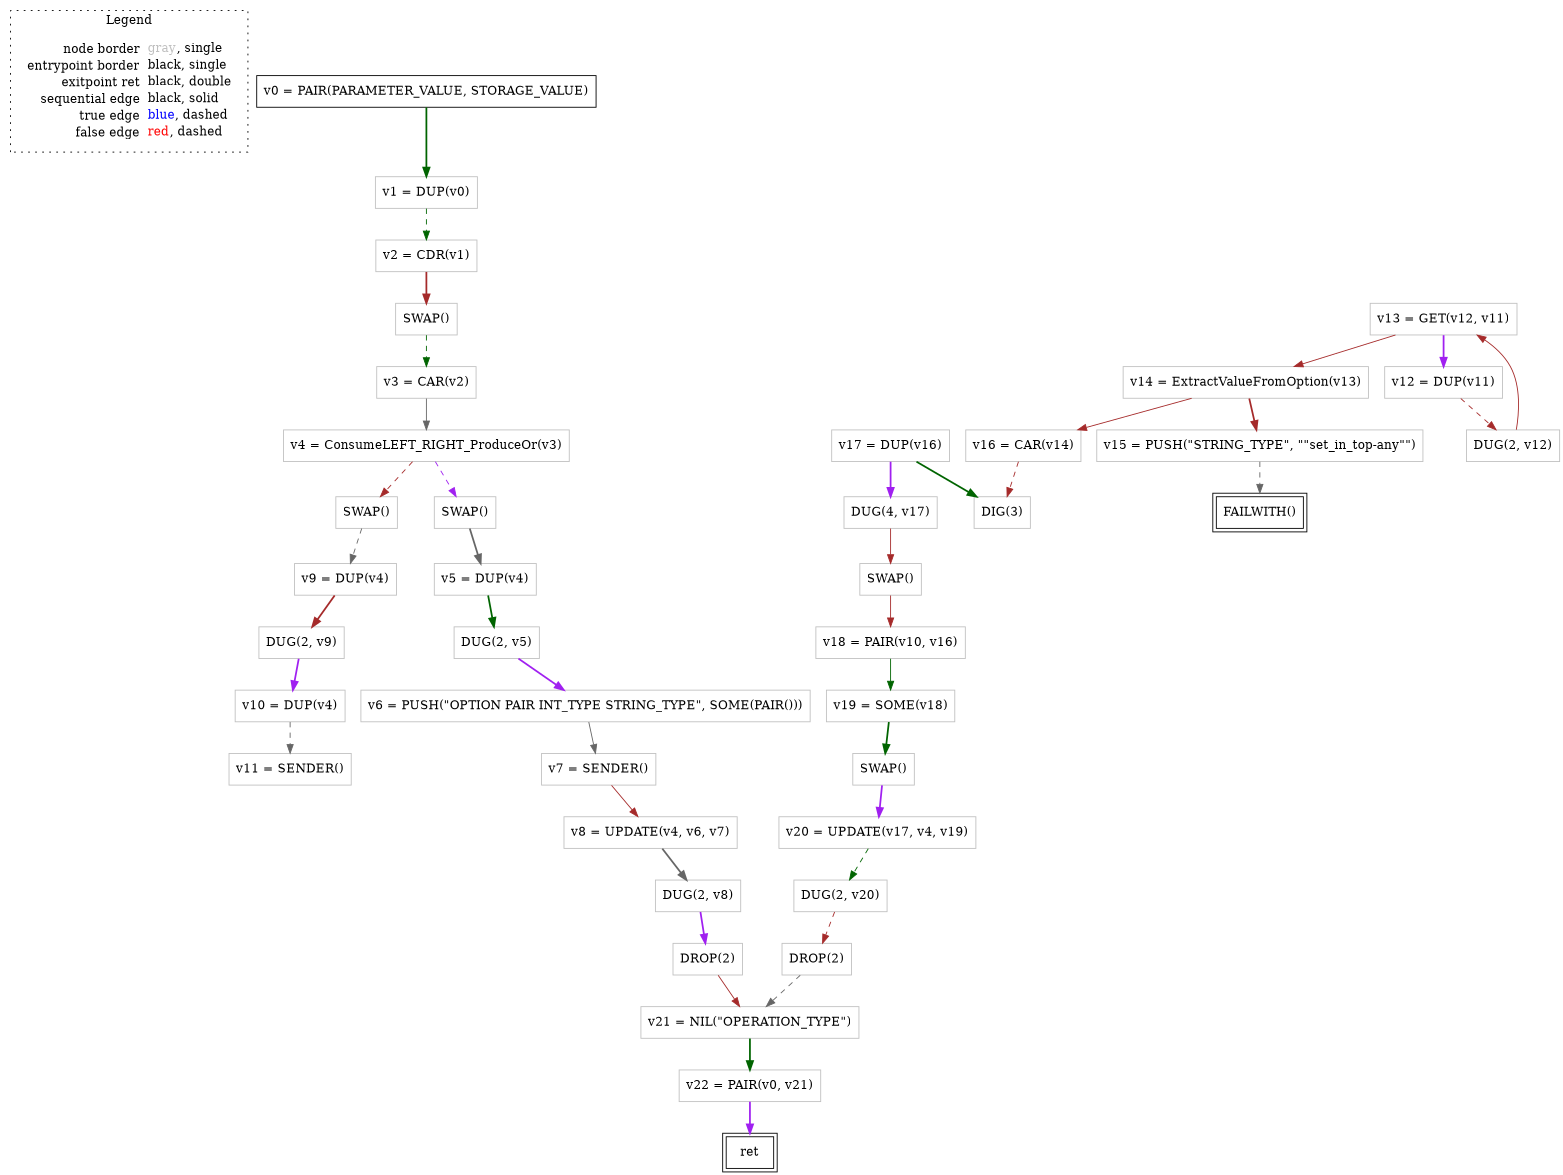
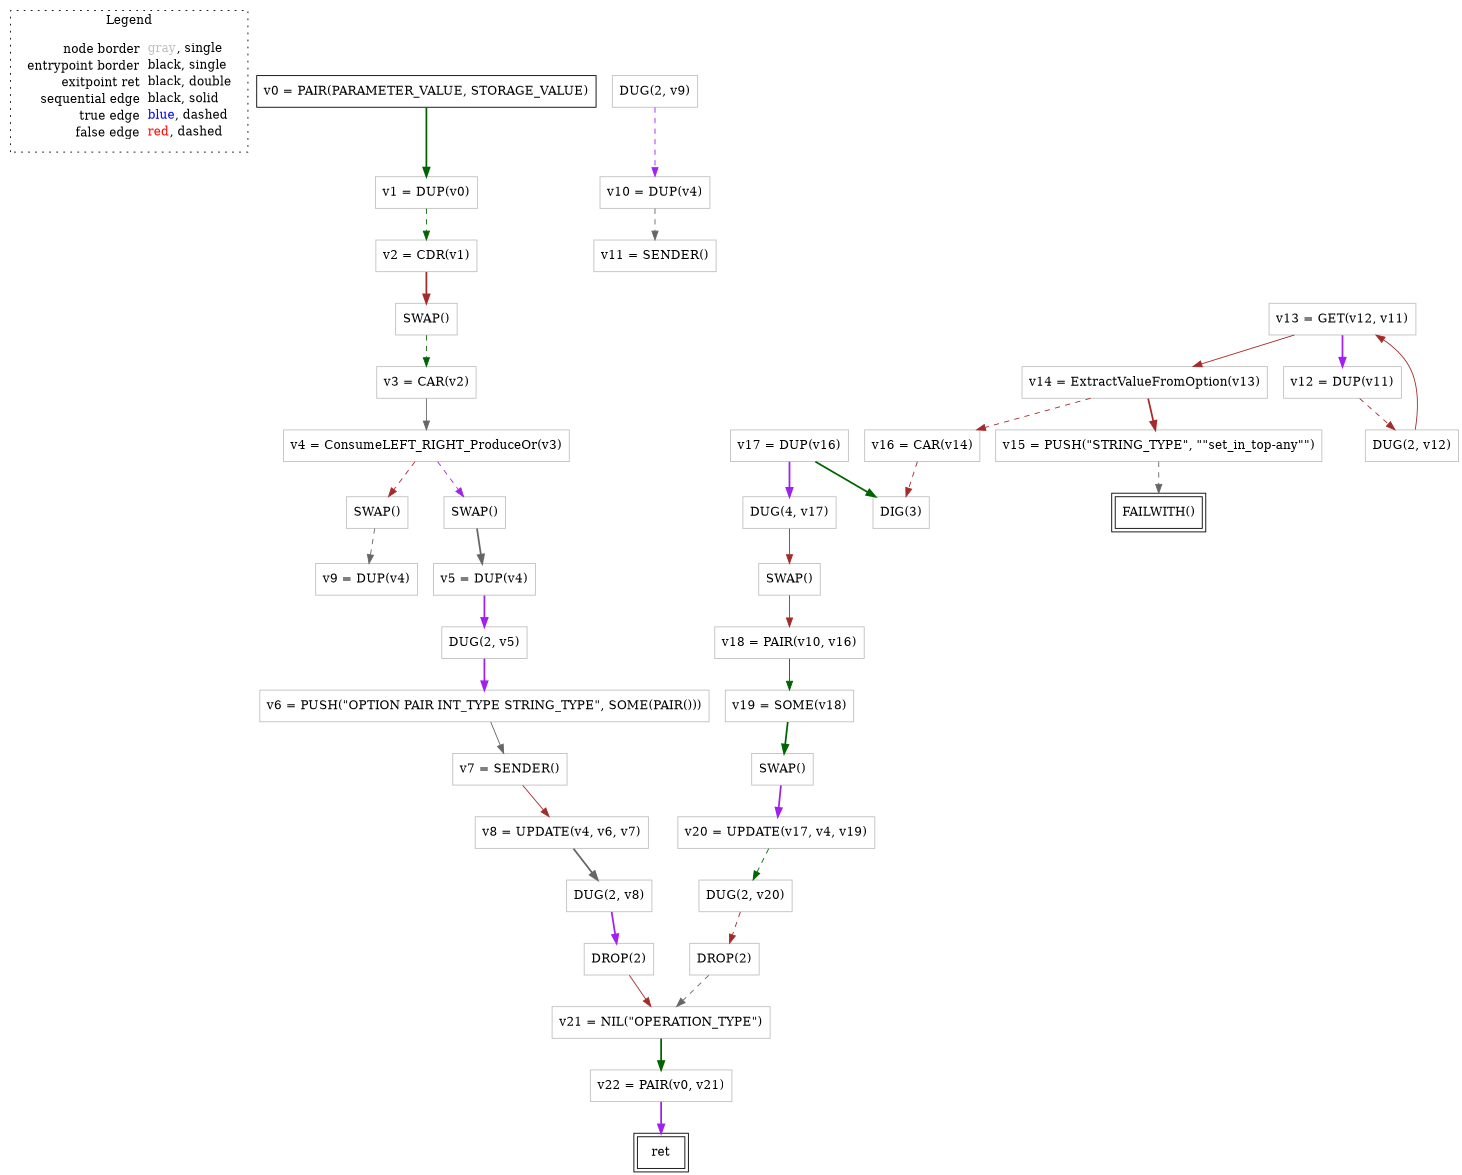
edge "v14 = ExtractValueFromOption(v13)" -> "v16 = CAR(v14)": style solid -> dashed
edge "v9 = DUP(v4)" -> "DUG(2, v9)": removed
edge "v5 = DUP(v4)" -> "DUG(2, v5)": color darkgreen -> purple
edge "DUG(2, v9)" -> "v10 = DUP(v4)": style bold -> dashed
